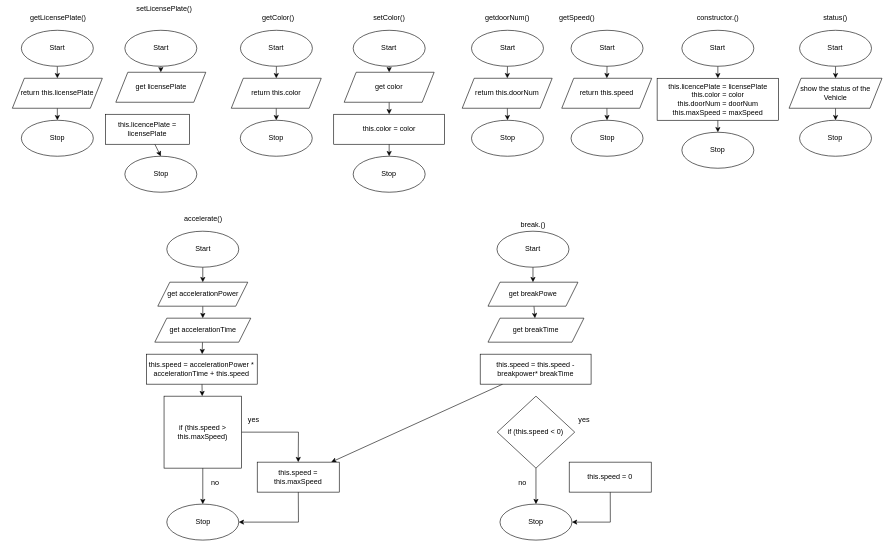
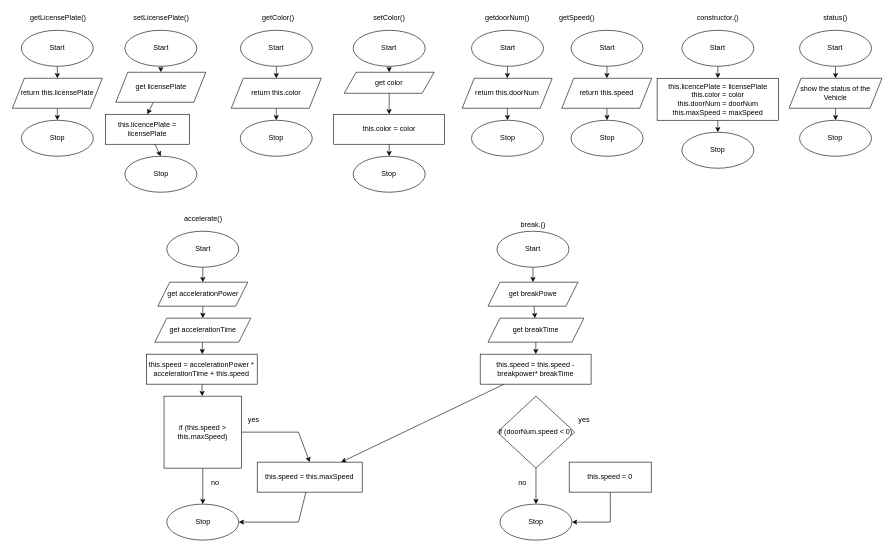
node "setLicensePlate()": moved (164, 9) -> (161, 18)
node "get color": size 90x30 -> 90x21
edge "get licensePlate" -> "this.licencePlate = licensePlate": added
edge "get breakTime" -> "this.speed = this.speed - breakpower* breakTime": added
node "if (this.speed < 0)": label "if (this.speed < 0)" -> "if (doorNum.speed < 0)"
node "this.speed = this.maxSpeed": size 82x30 -> 105x30
